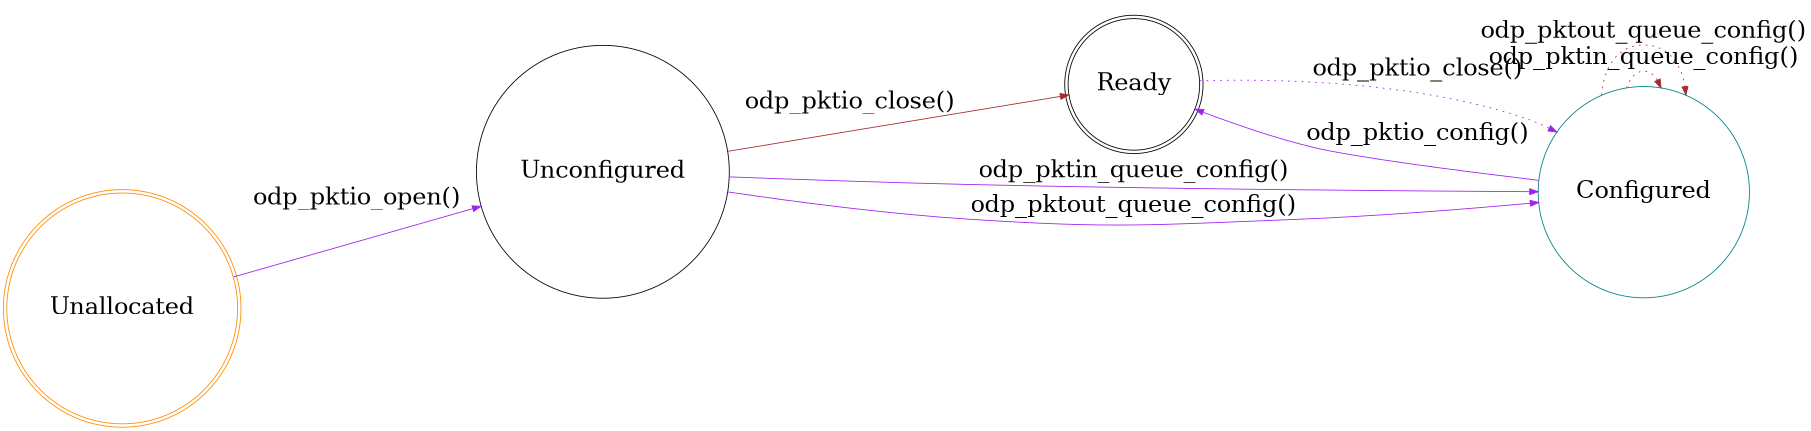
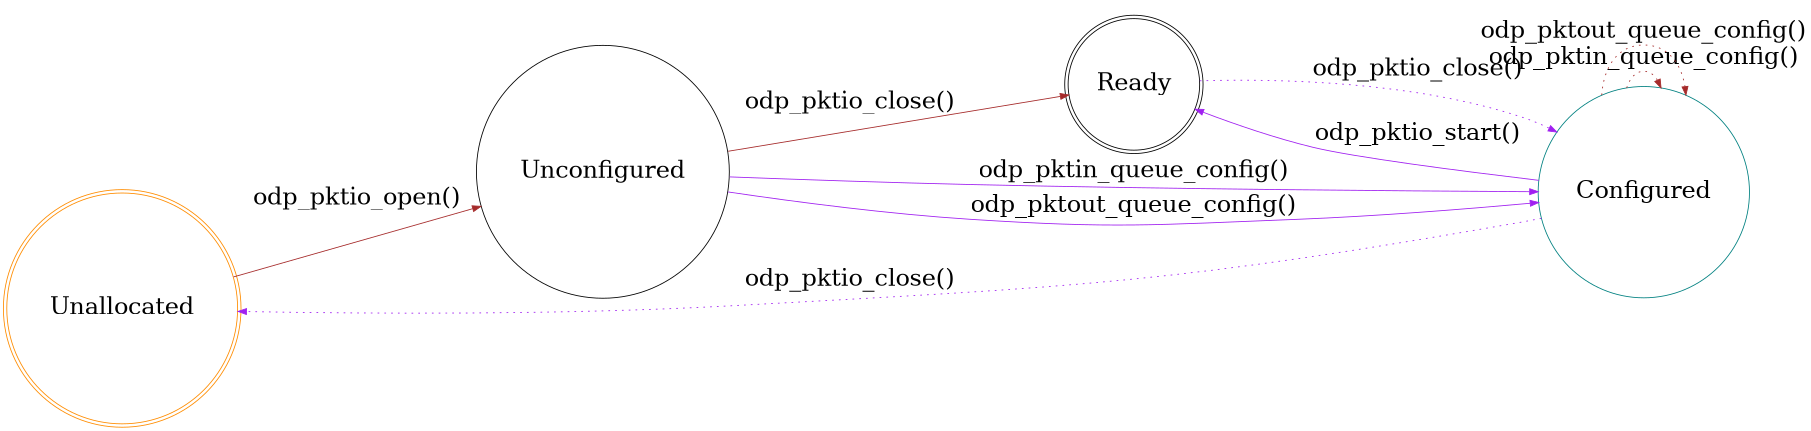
edge "Configured" -> "Ready": label "odp_pktio_config()" -> "odp_pktio_start()"
edge "Unallocated" -> "Unconfigured": color purple -> brown
edge "Configured" -> "Unallocated": added, label "odp_pktio_close()"
